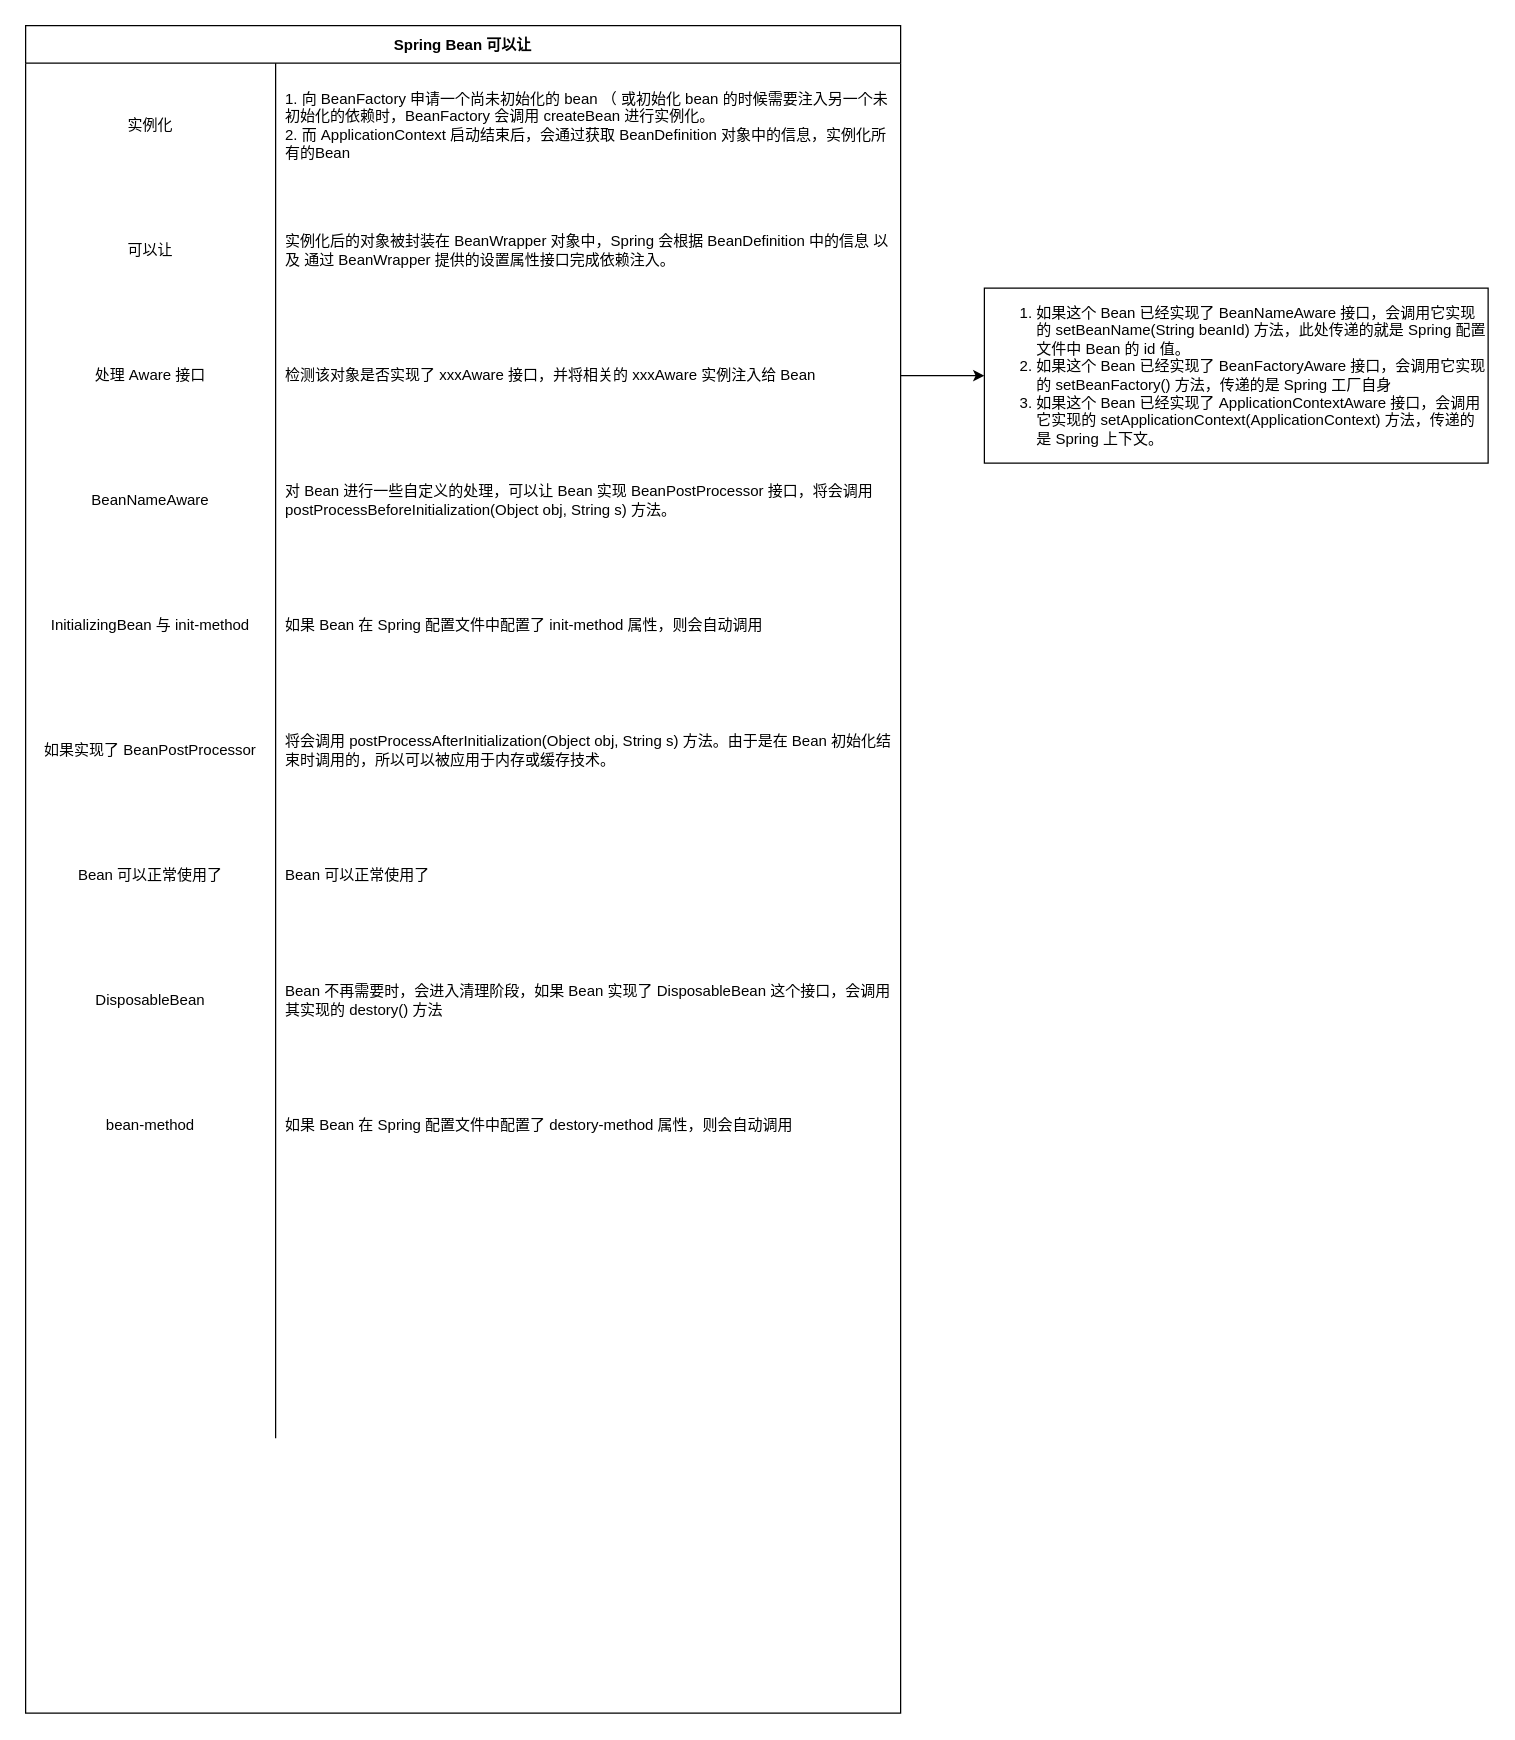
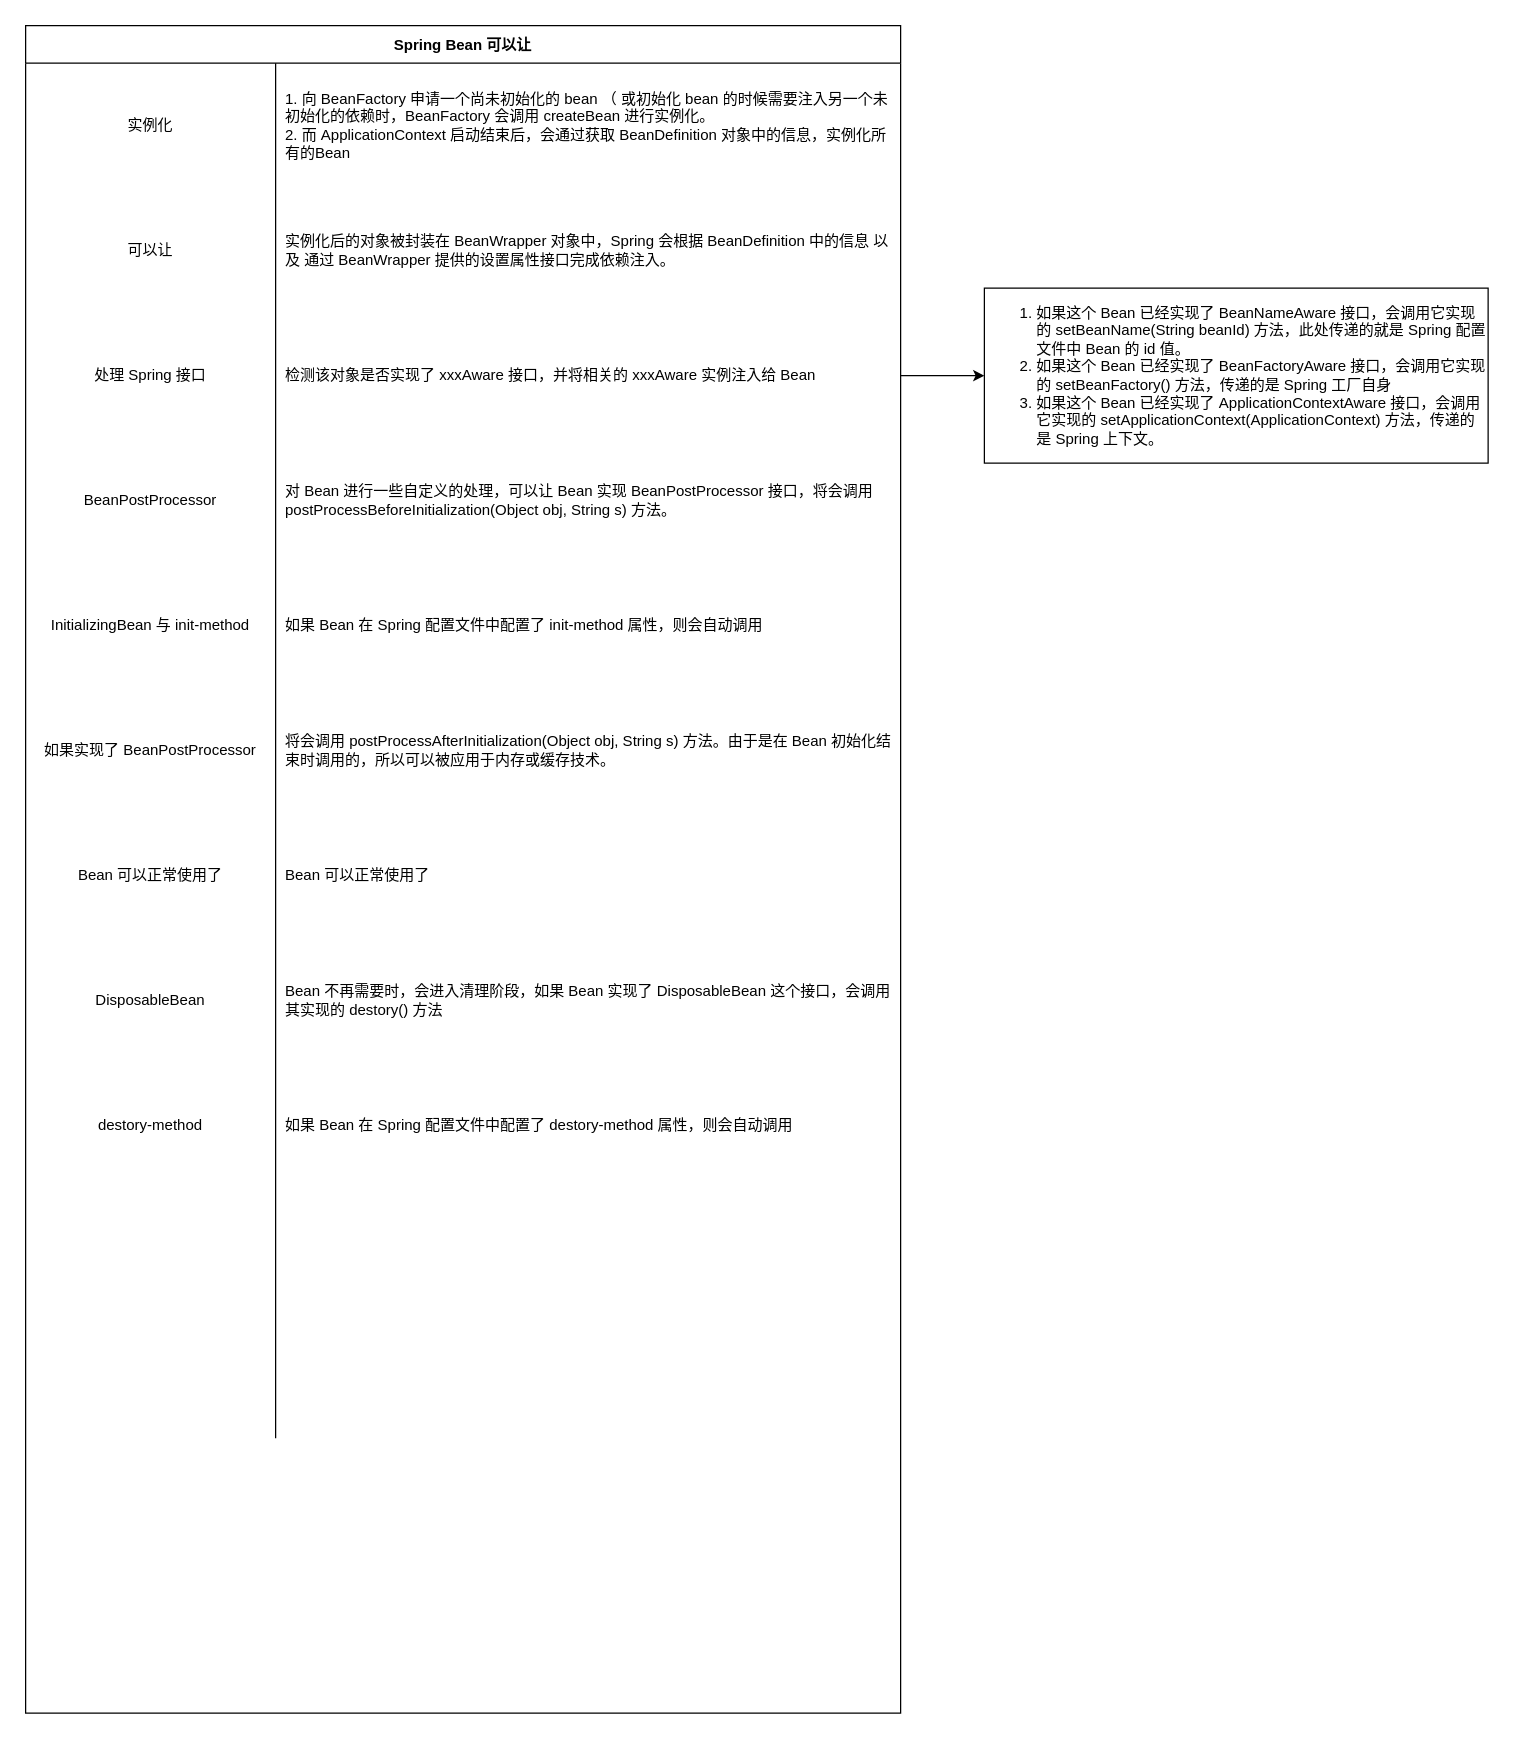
node "处理 Aware 接口": label "处理 Aware 接口" -> "处理 Spring 接口"
node "BeanNameAware": label "BeanNameAware" -> "BeanPostProcessor"
node "bean-method": label "bean-method" -> "destory-method"
